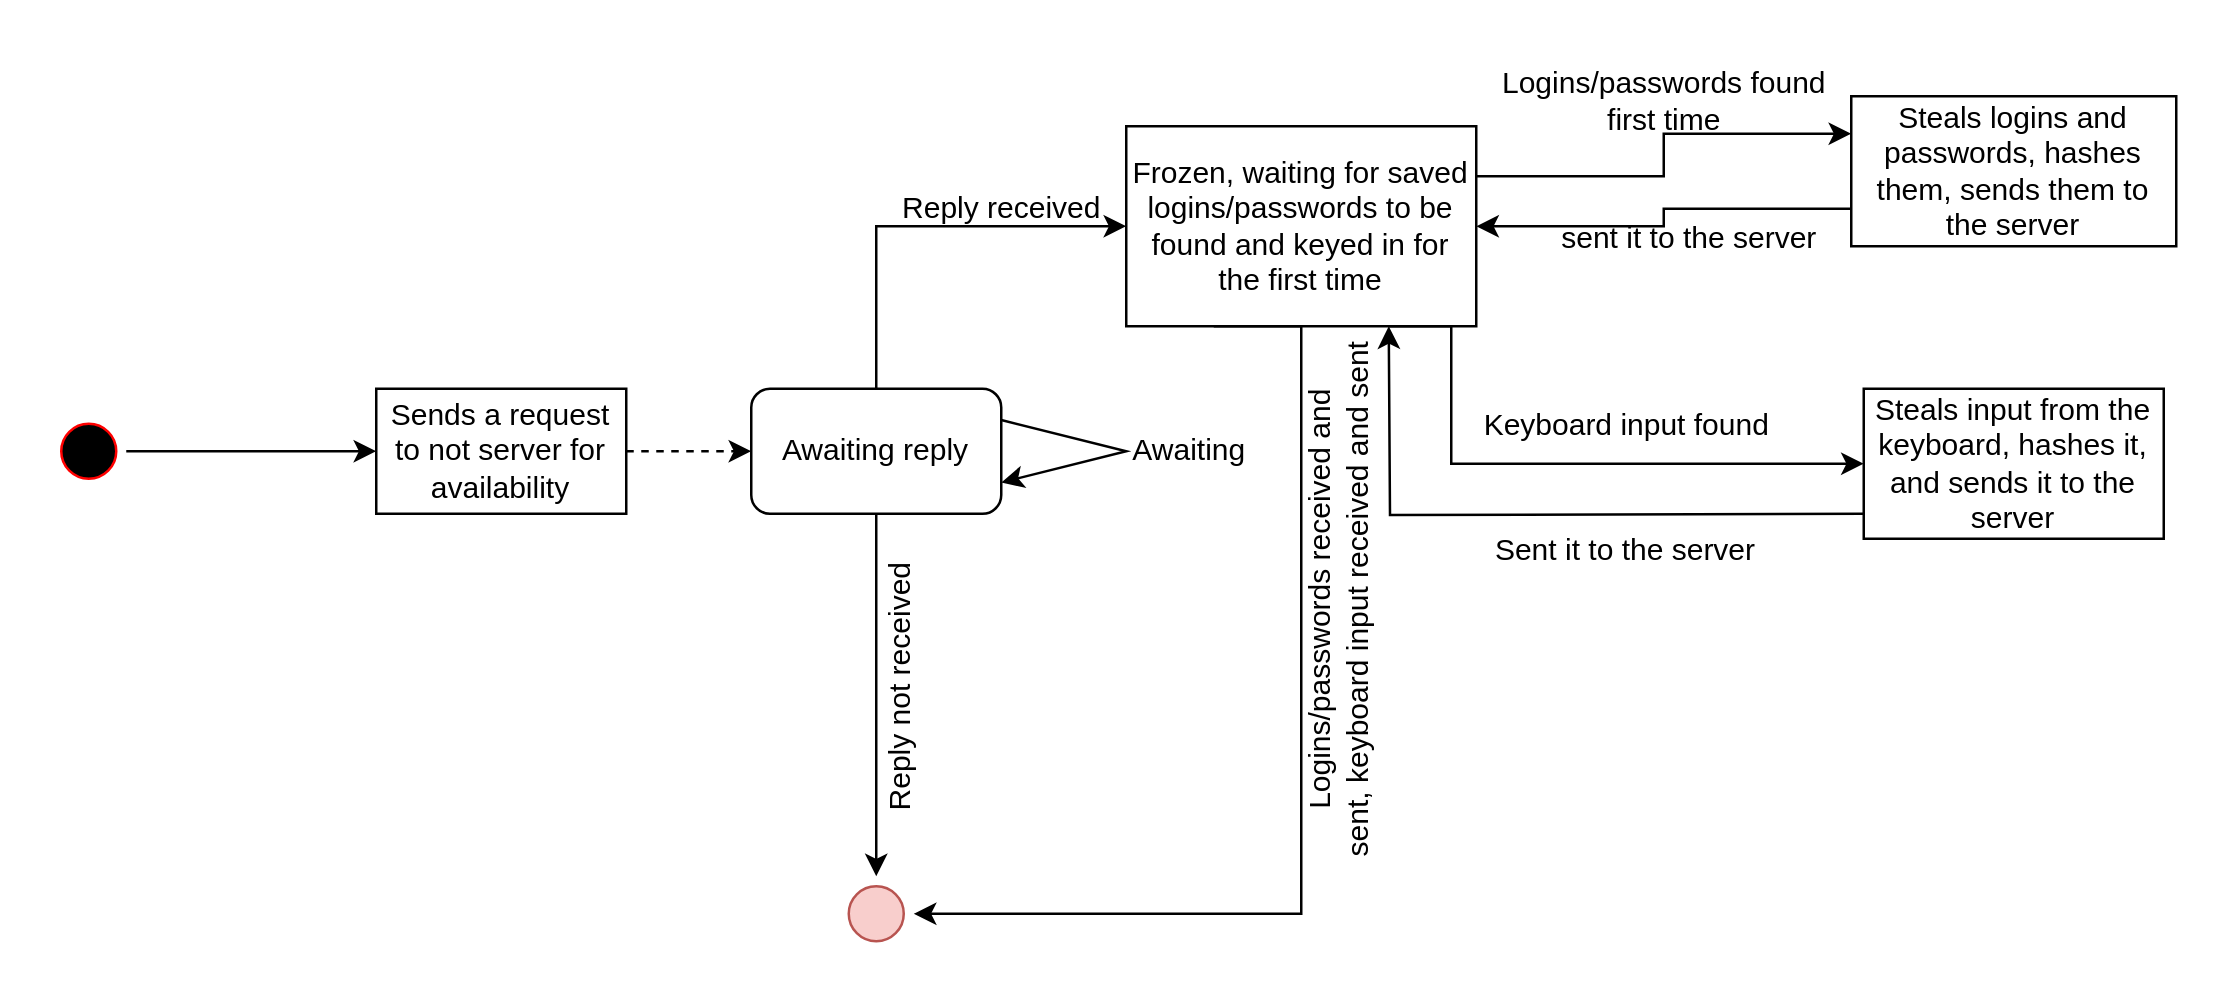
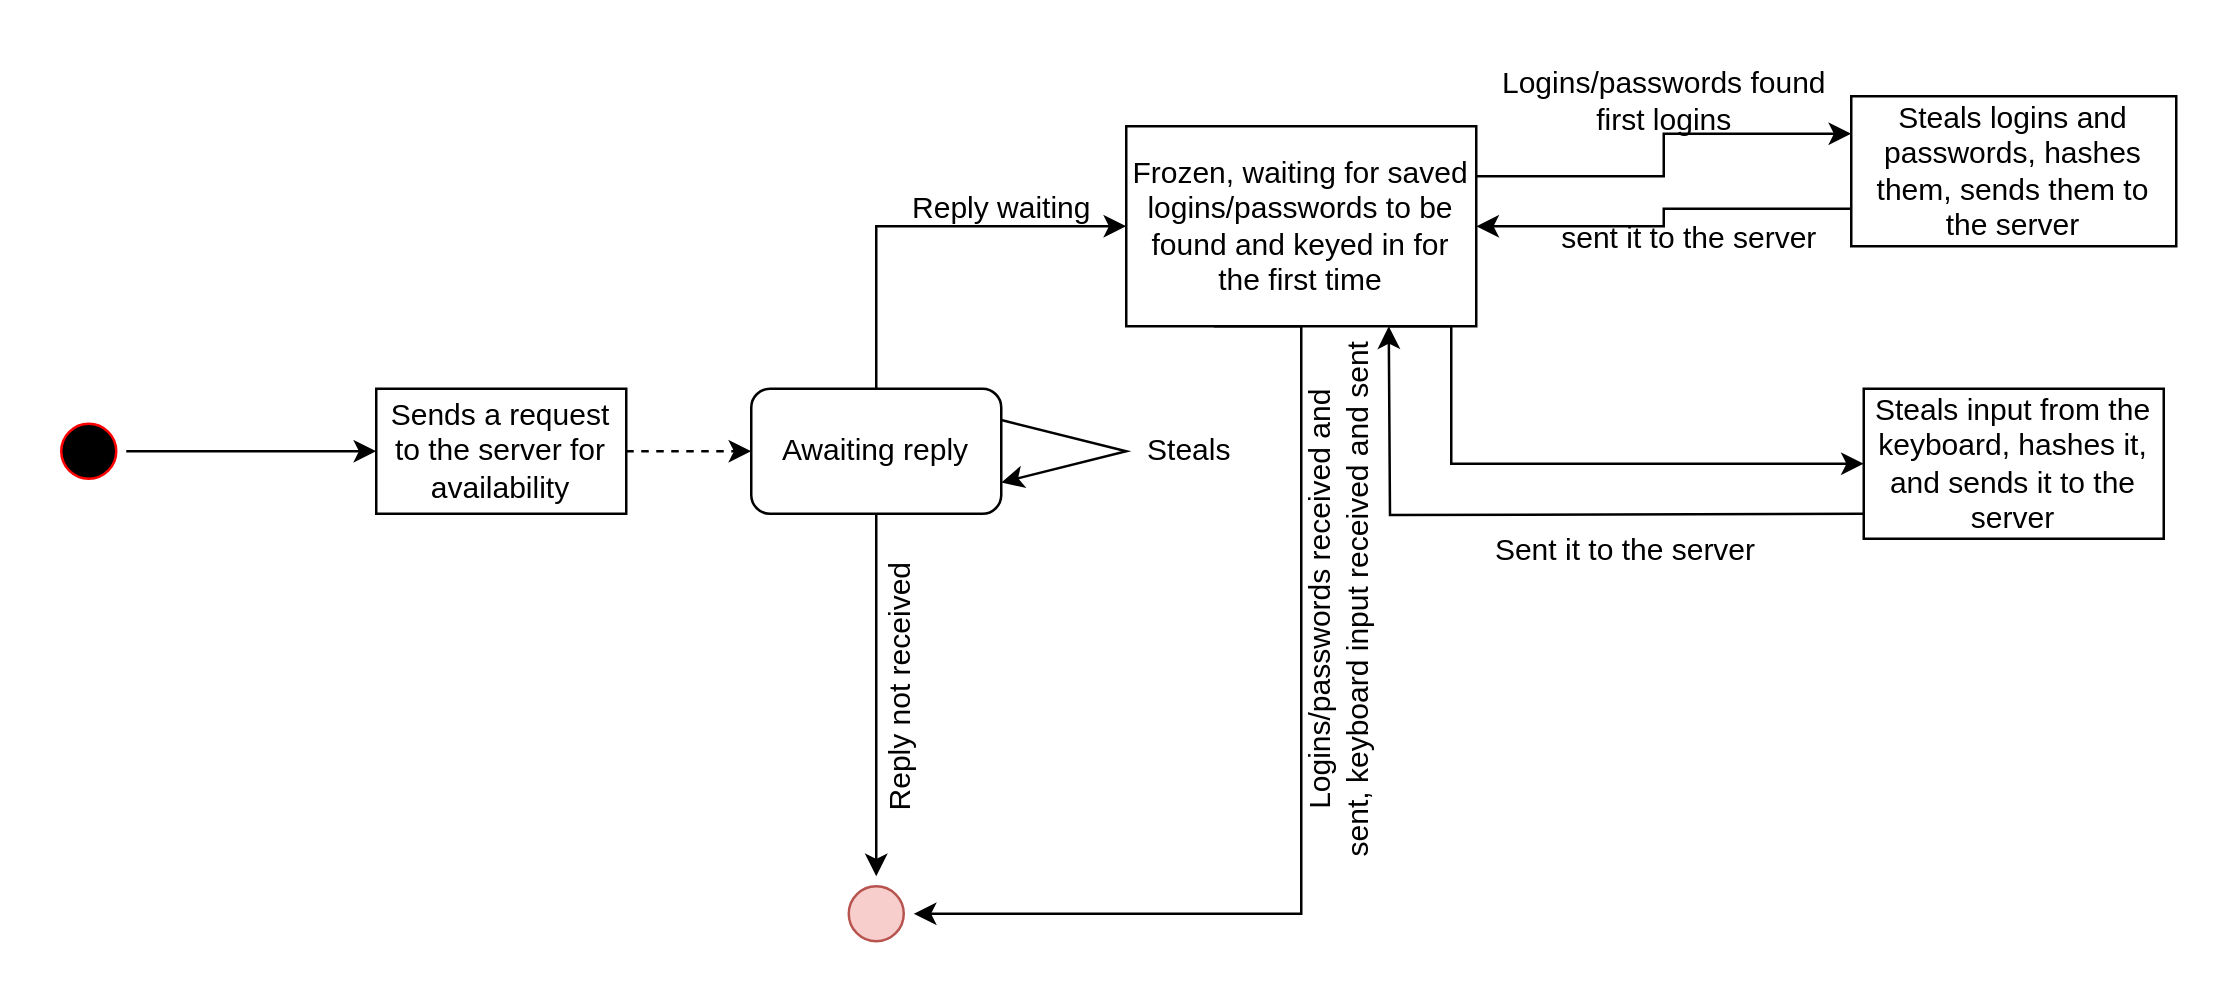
node "Logins/passwords found first time": label "Logins/passwords found first time" -> "Logins/passwords found first logins"
node "Reply received": label "Reply received" -> "Reply waiting"
node "Keyboard input found": removed
node "Sends a request to not server for availability": label "Sends a request to not server for availability" -> "Sends a request to the server for availability"
node "Awaiting": label "Awaiting" -> "Steals"
